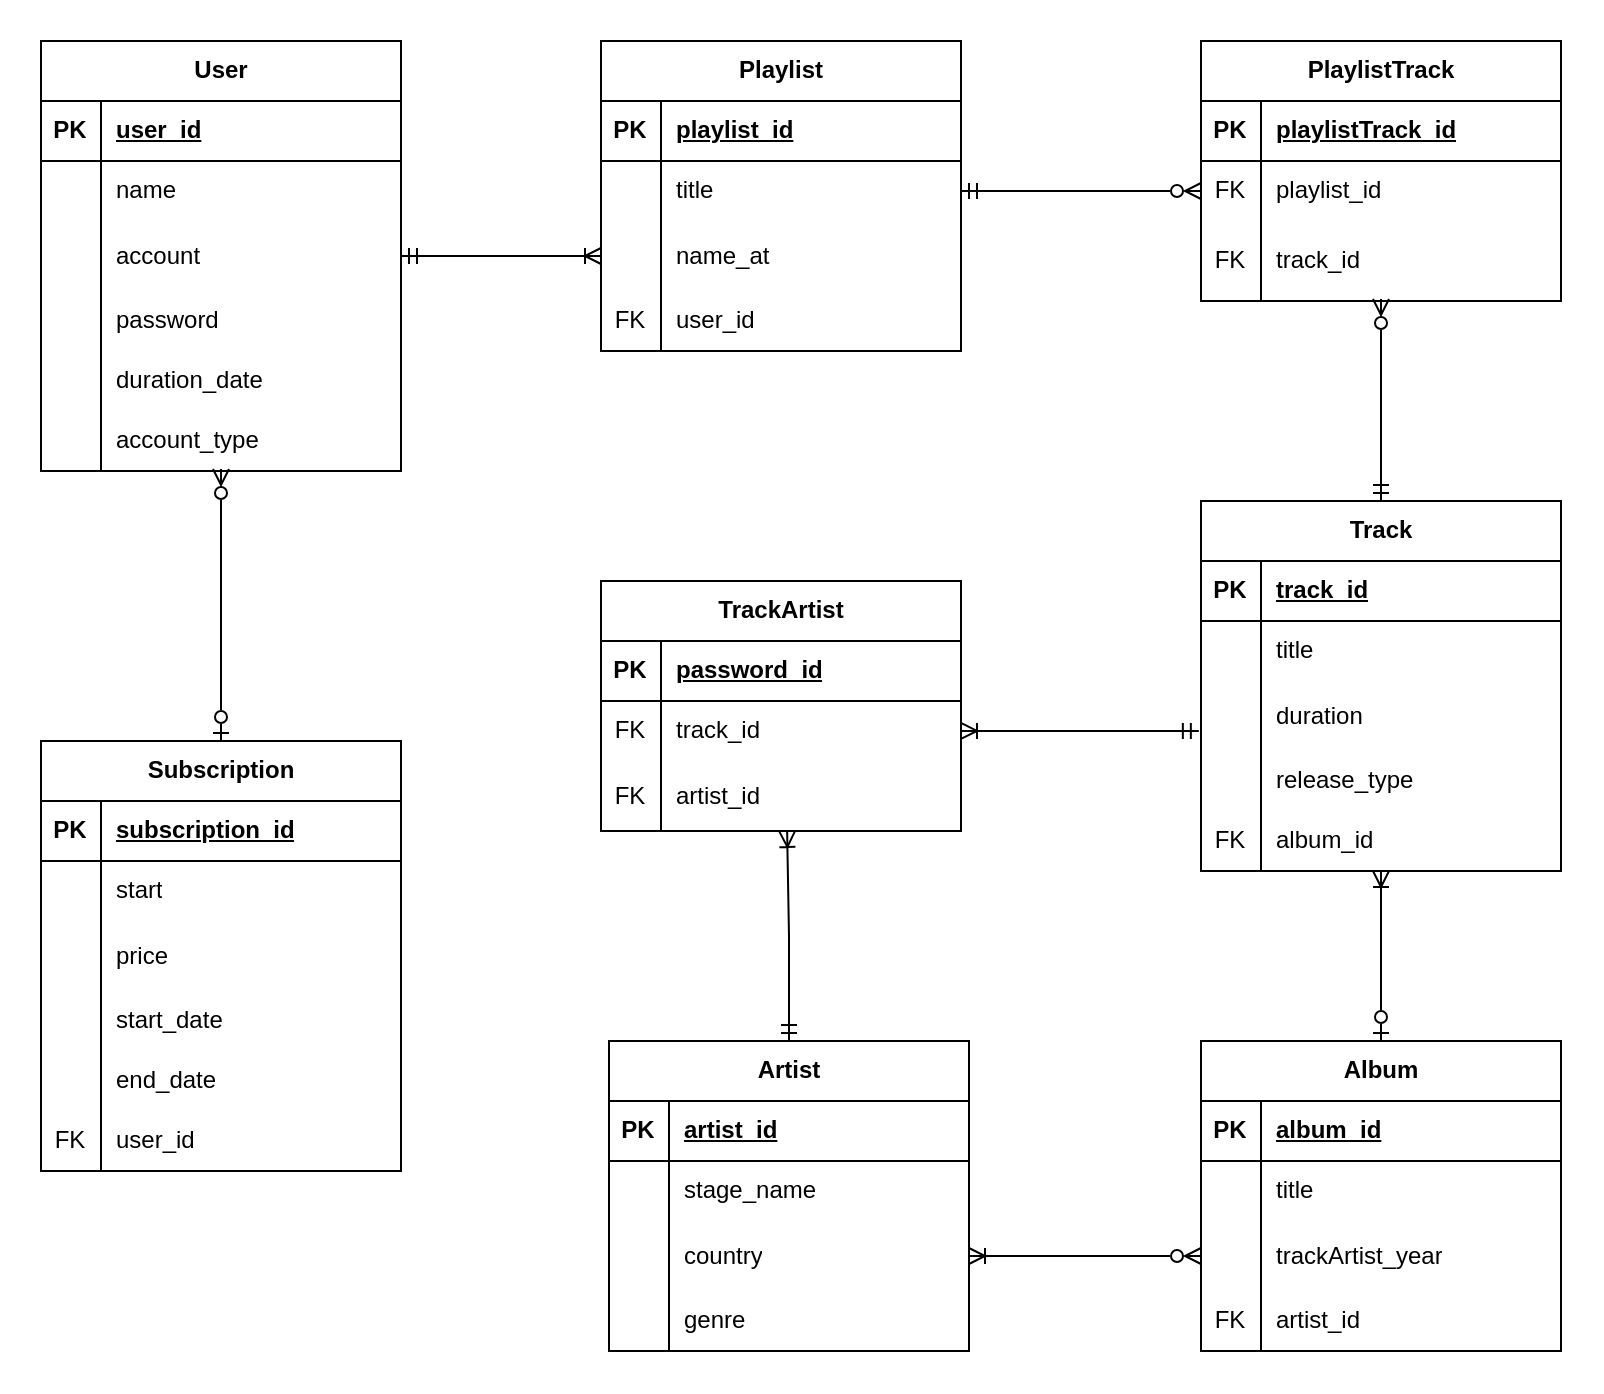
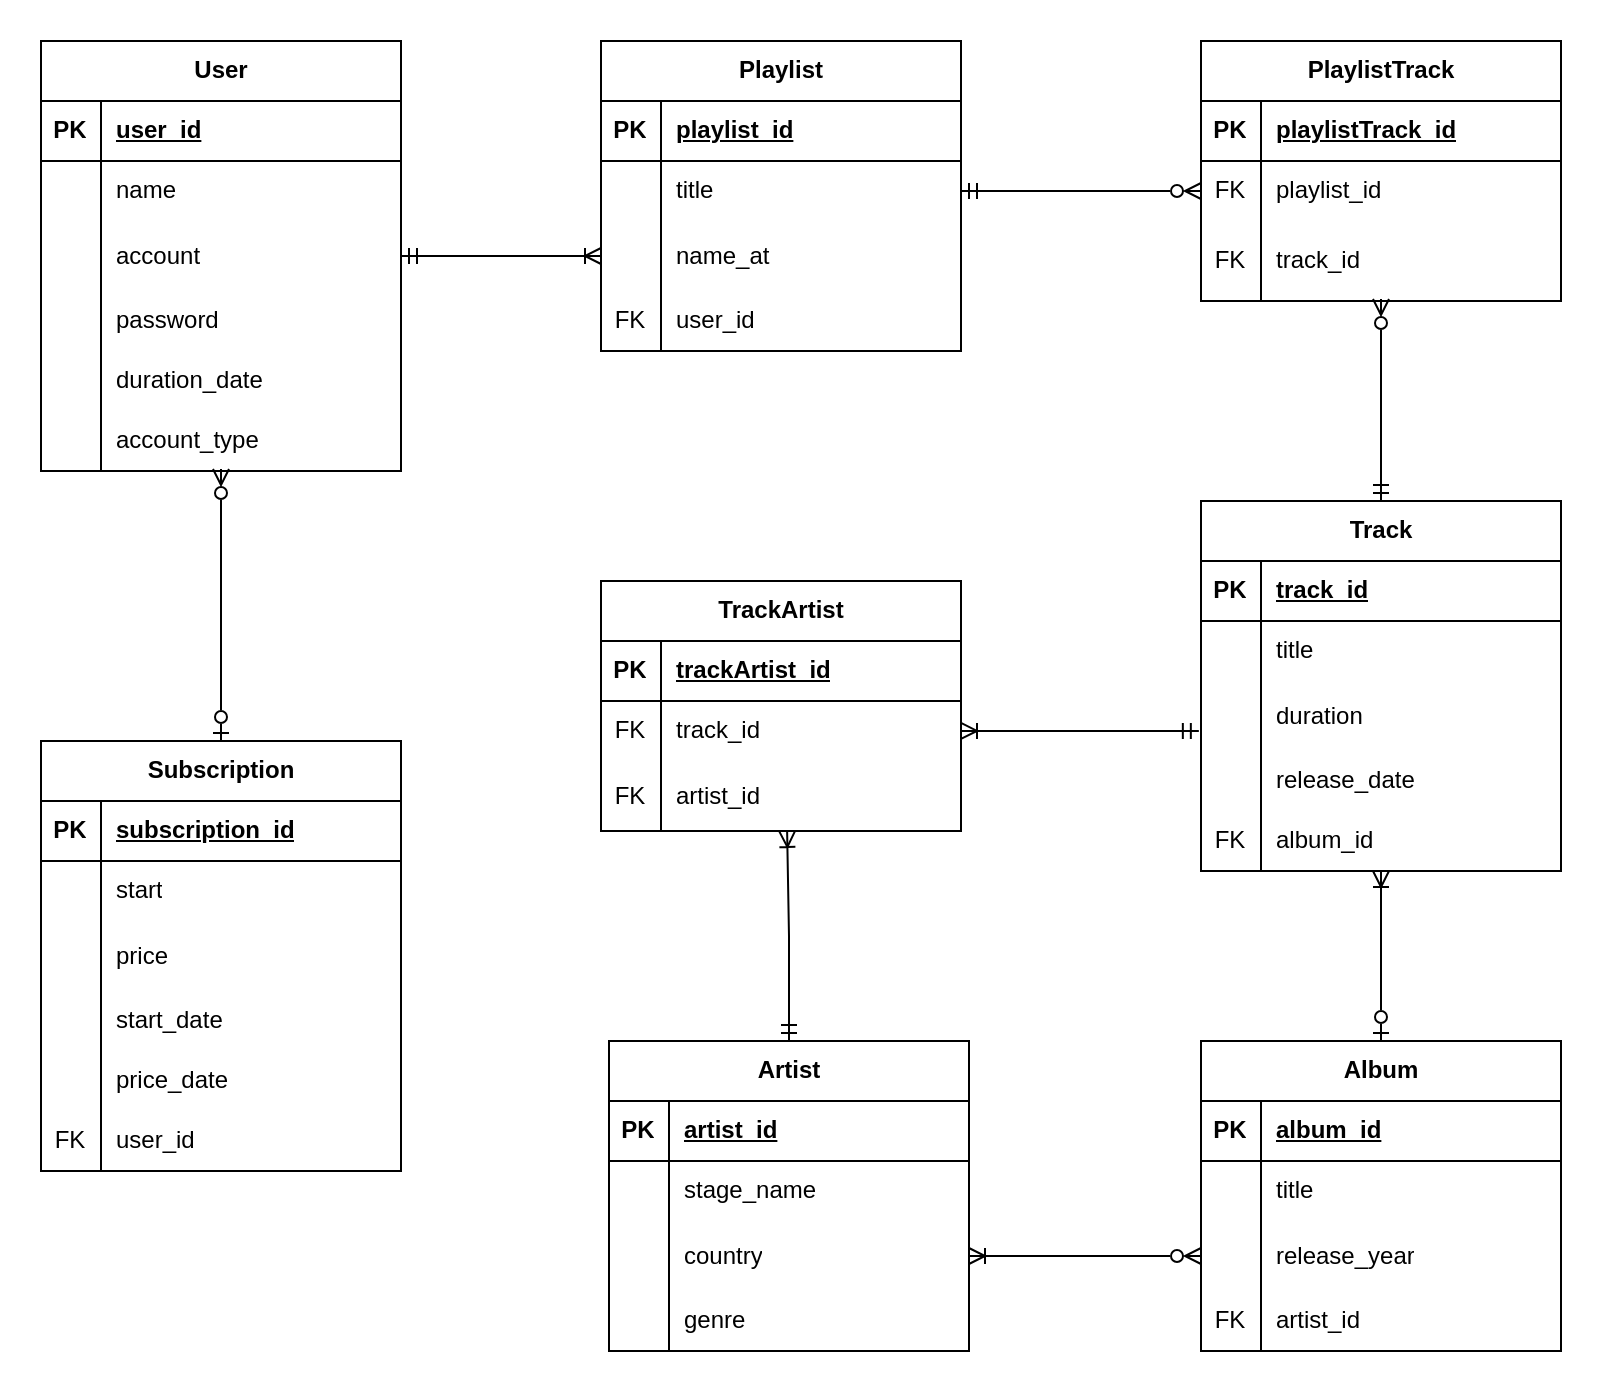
node "password_id": label "password_id" -> "trackArtist_id"
node "release_type": label "release_type" -> "release_date"
node "end_date": label "end_date" -> "price_date"
node "trackArtist_year": label "trackArtist_year" -> "release_year"
